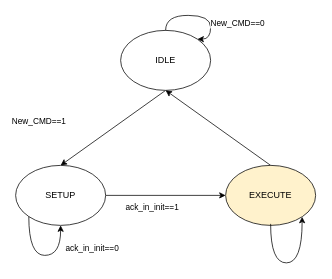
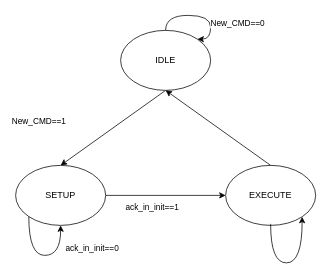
node "EXECUTE": fillcolor #fff2cc -> #ffffff
